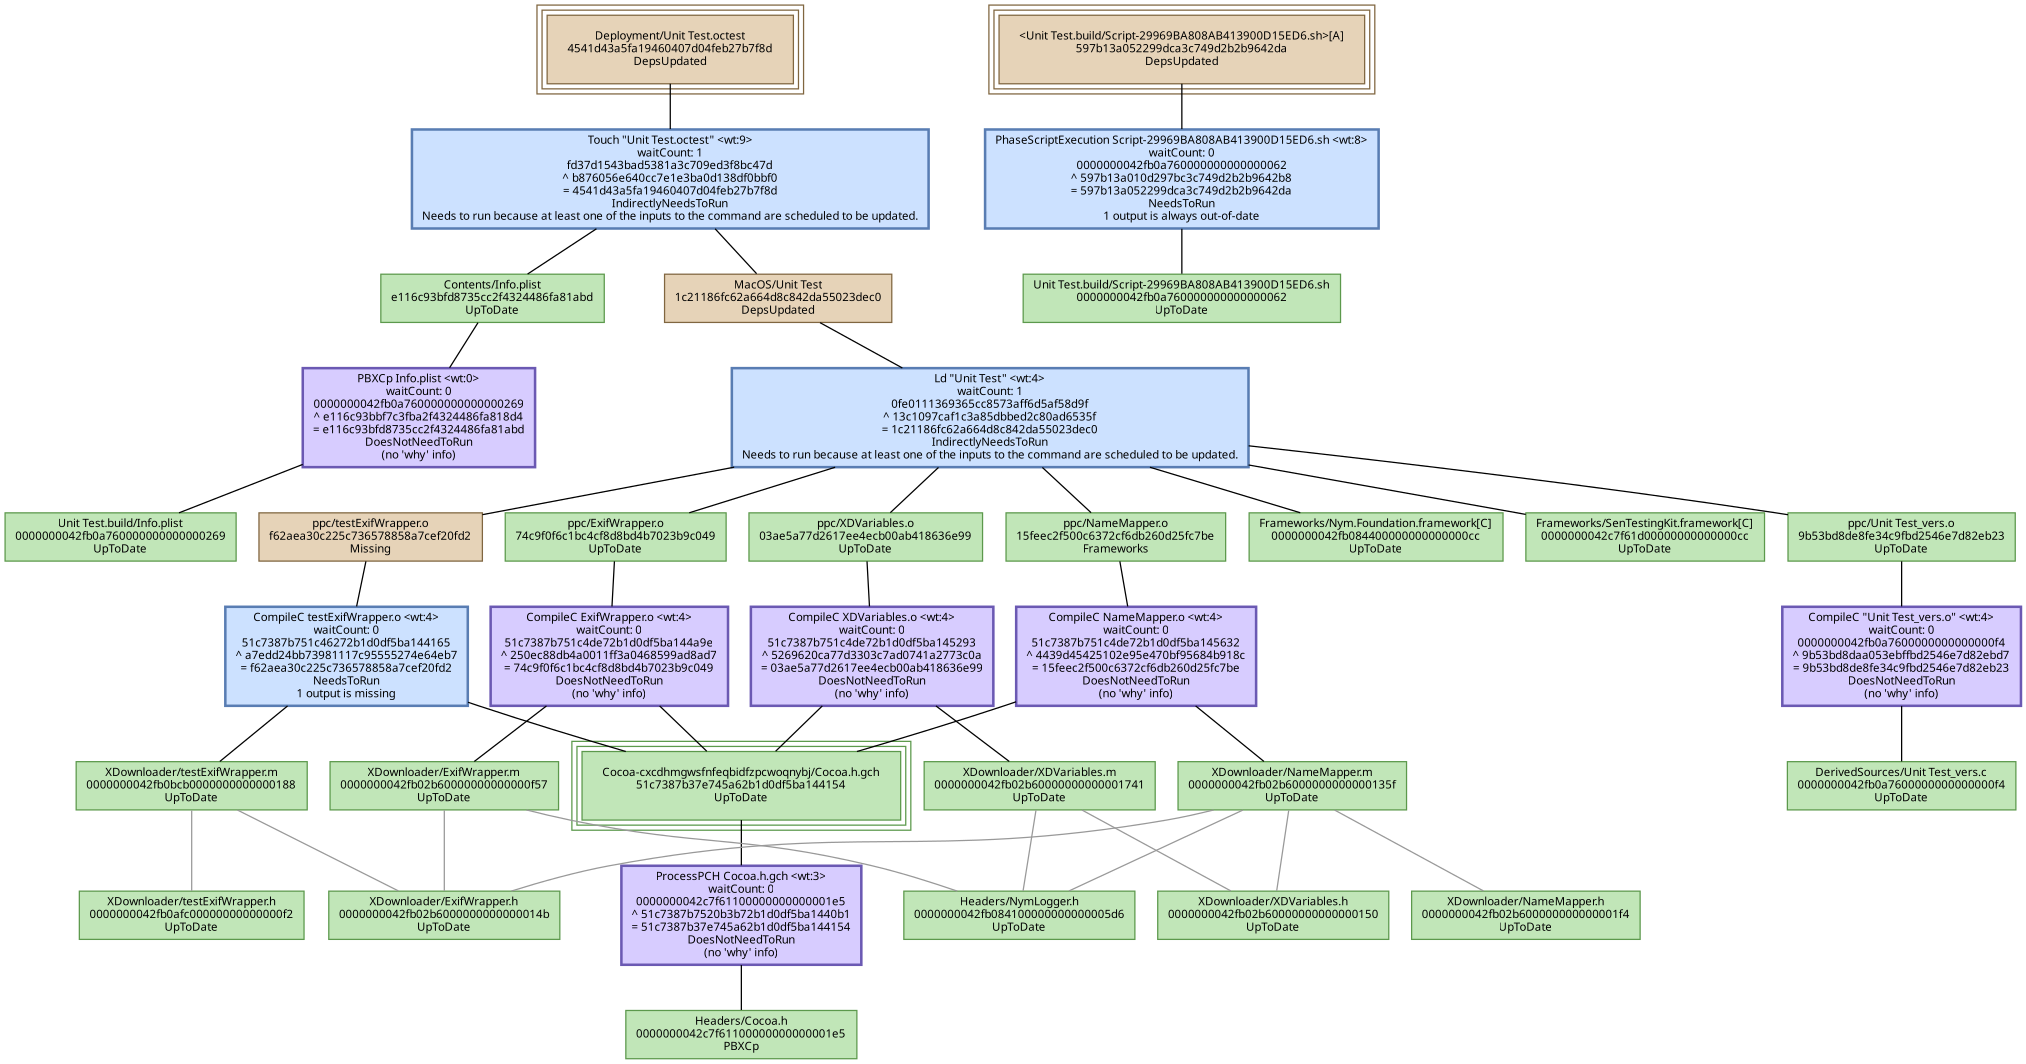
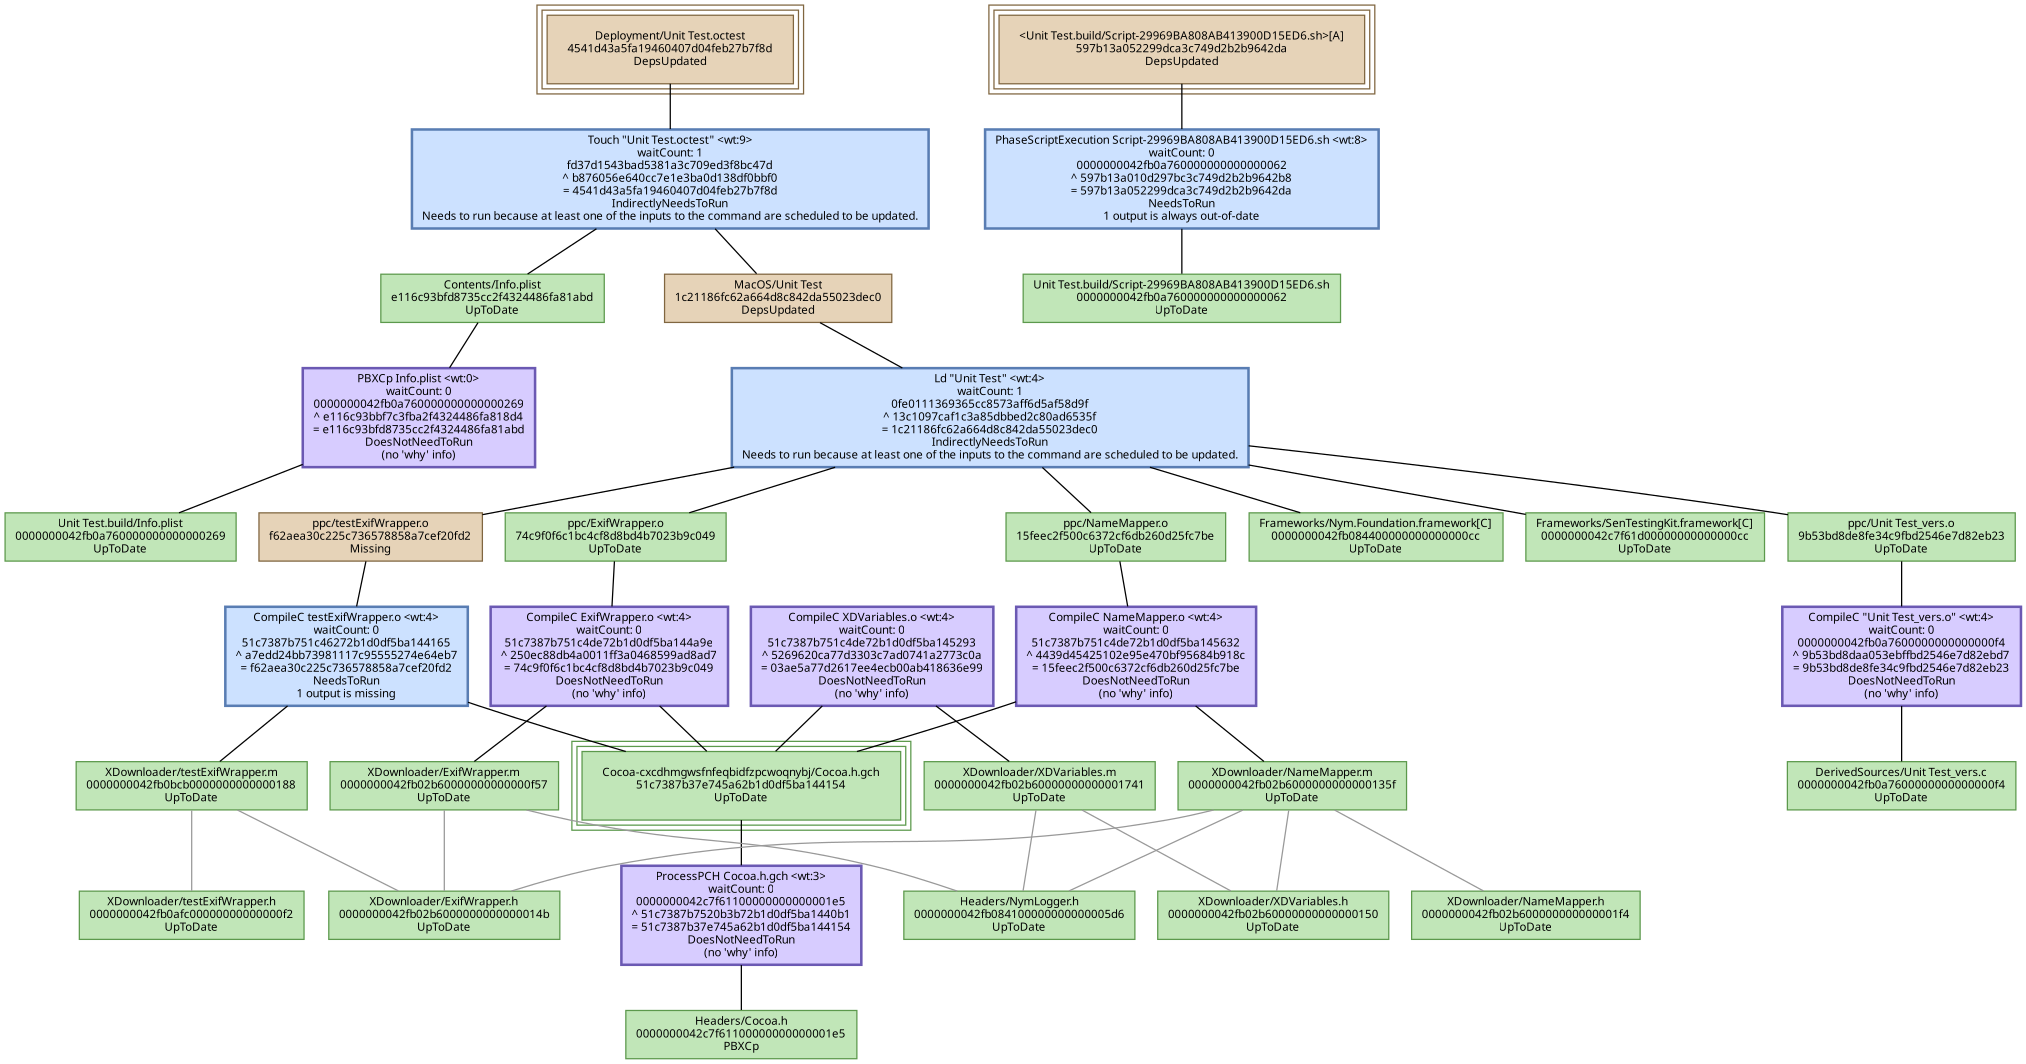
node "ppc/XDVariables.o 03ae5a77d2617ee4ecb00ab418636e99 UpToDate": removed
node "ppc/NameMapper.o 15feec2f500c6372cf6db260d25fc7be Frameworks": label "ppc/NameMapper.o 15feec2f500c6372cf6db260d25fc7be Frameworks" -> "ppc/NameMapper.o 15feec2f500c6372cf6db260d25fc7be UpToDate"
